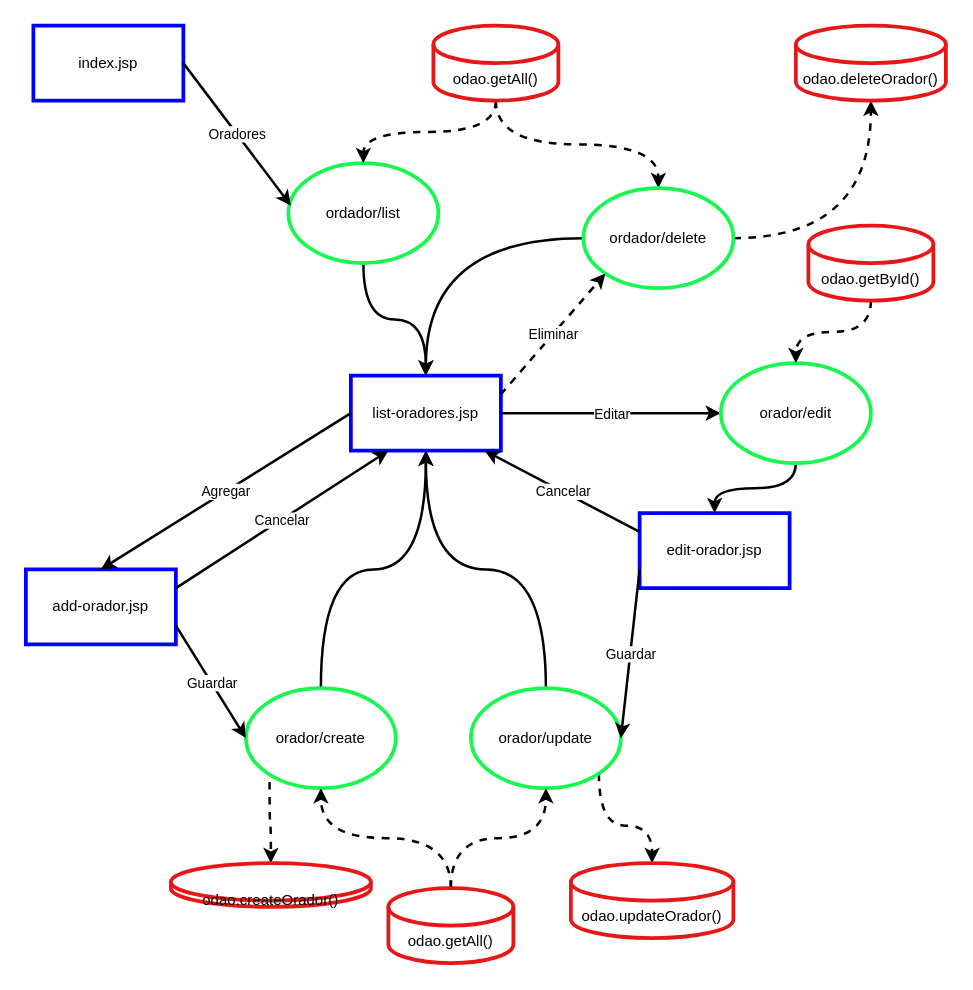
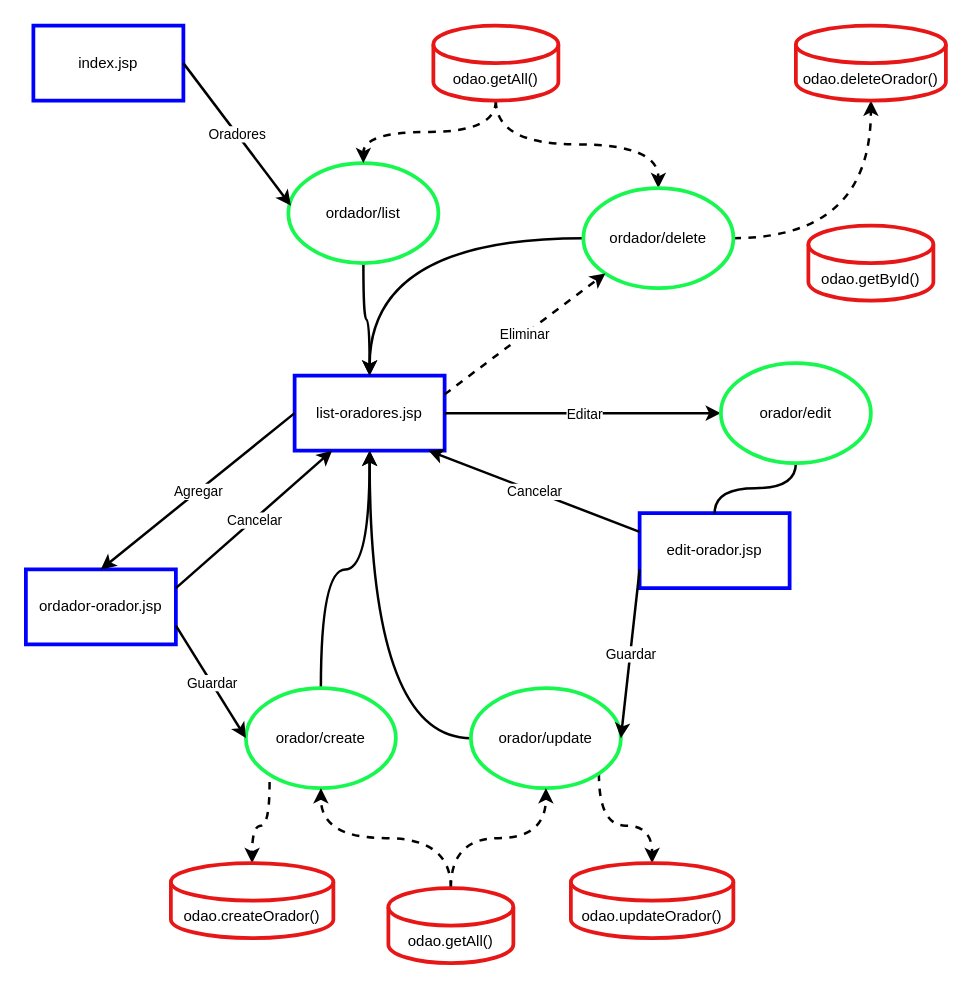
edge "odao.getById()" -> "orador/edit": removed
node "list-oradores.jsp": moved (426, 413) -> (369, 413)
edge "orador/edit" -> "edit-orador.jsp": arrowhead classic -> none
node "add-orador.jsp": label "add-orador.jsp" -> "ordador-orador.jsp"
node "odao.createOrador()": size 200x44 -> 163x75
